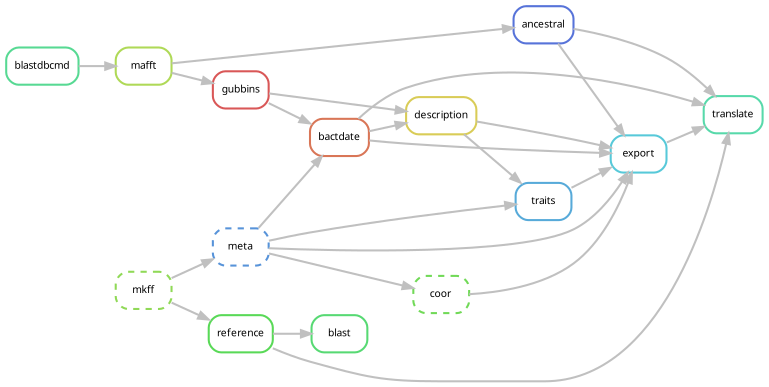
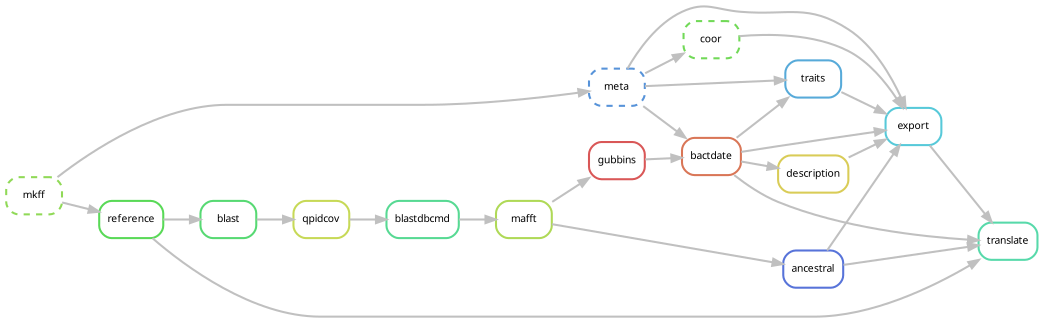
edge "gubbins" -> "description": removed
edge "description" -> "traits": now "bactdate" -> "traits"
node "qpidcov": added
